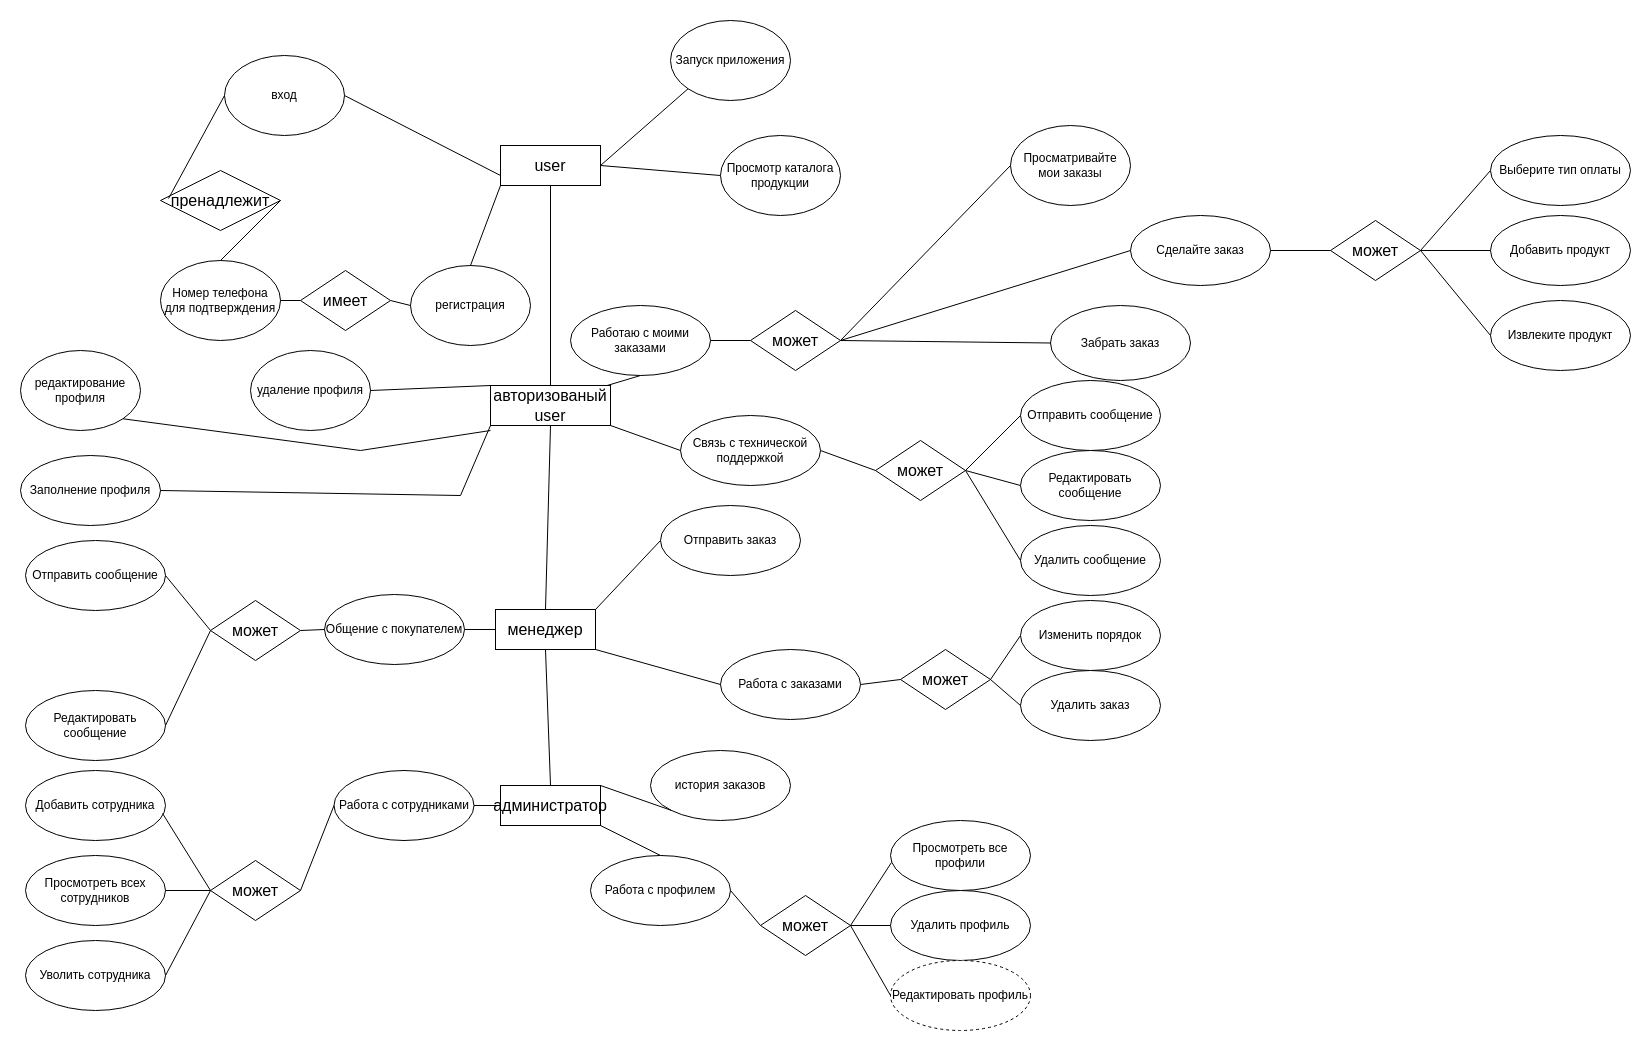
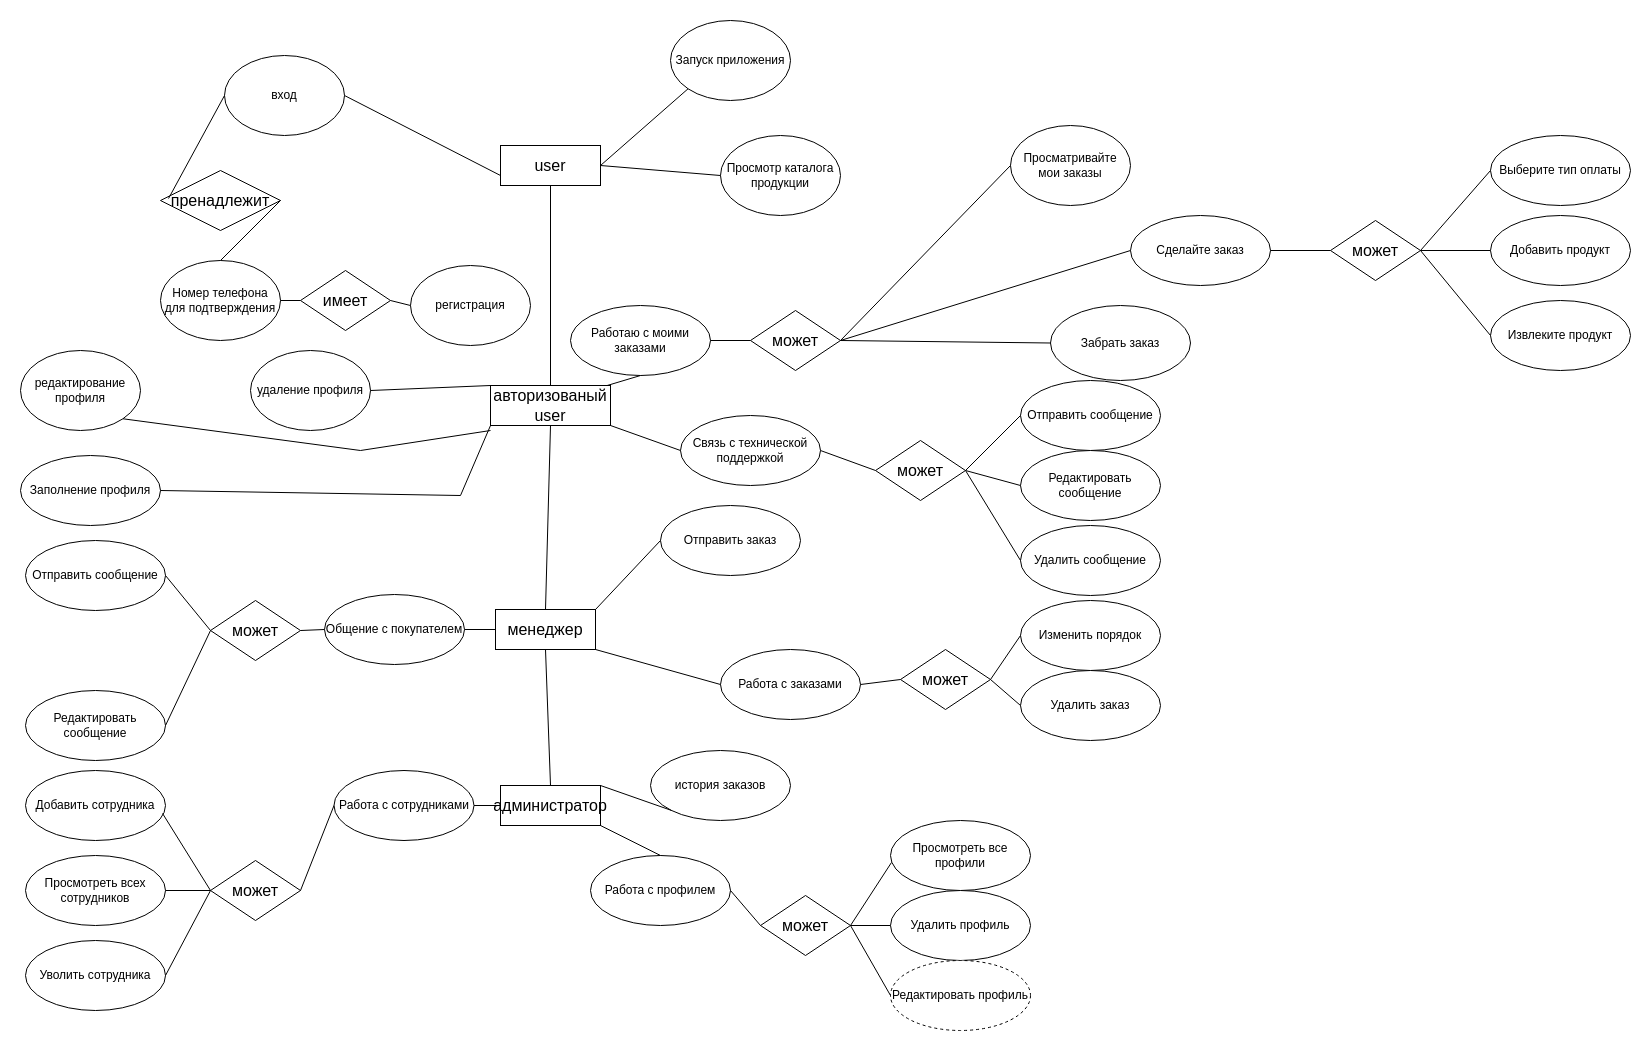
edge "user" -- "регистрация": removed
